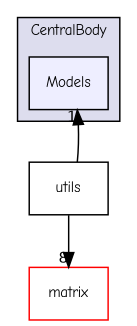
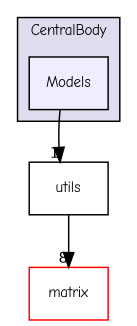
edge "utils" -> "Models": reversed
